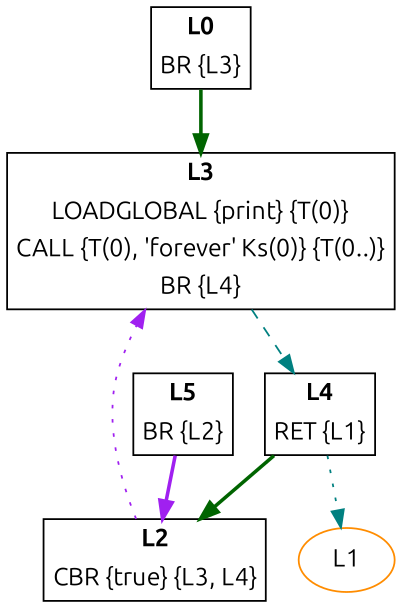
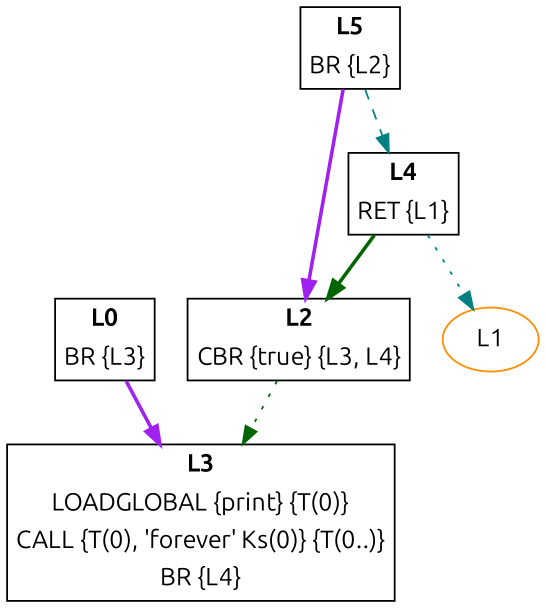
edge "L0" -> "L3": color darkgreen -> purple
edge "L3" -> "L4": now "L5" -> "L4"
edge "L2" -> "L3": color purple -> darkgreen
